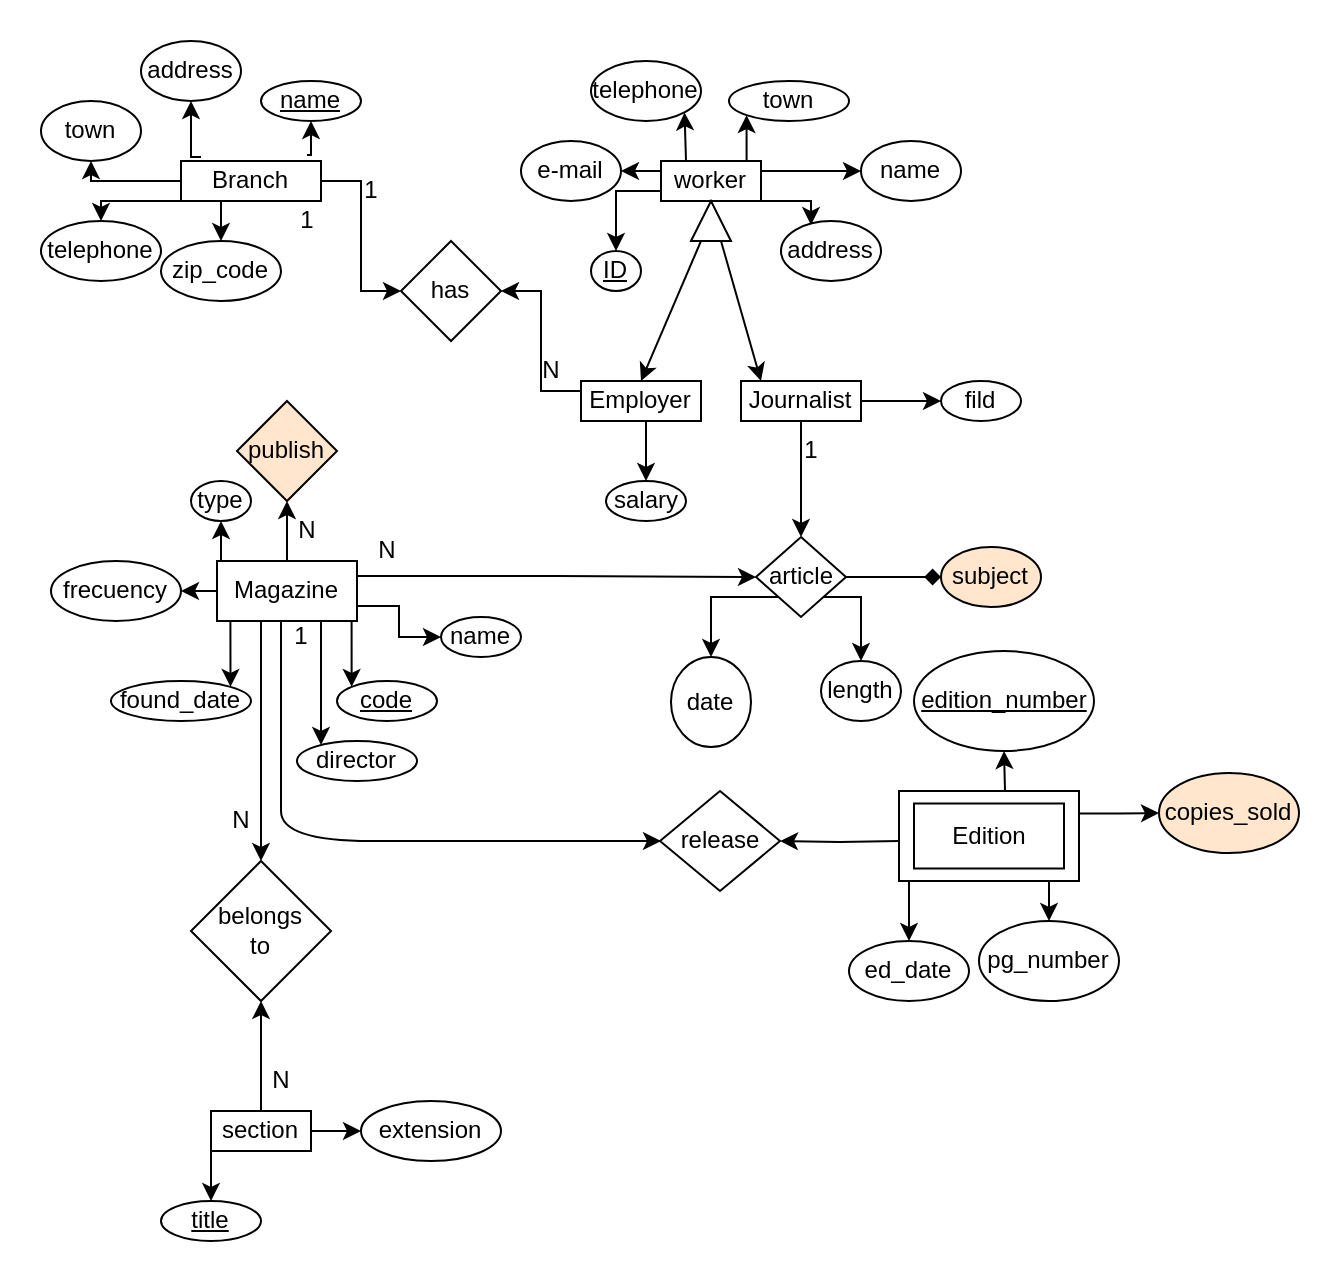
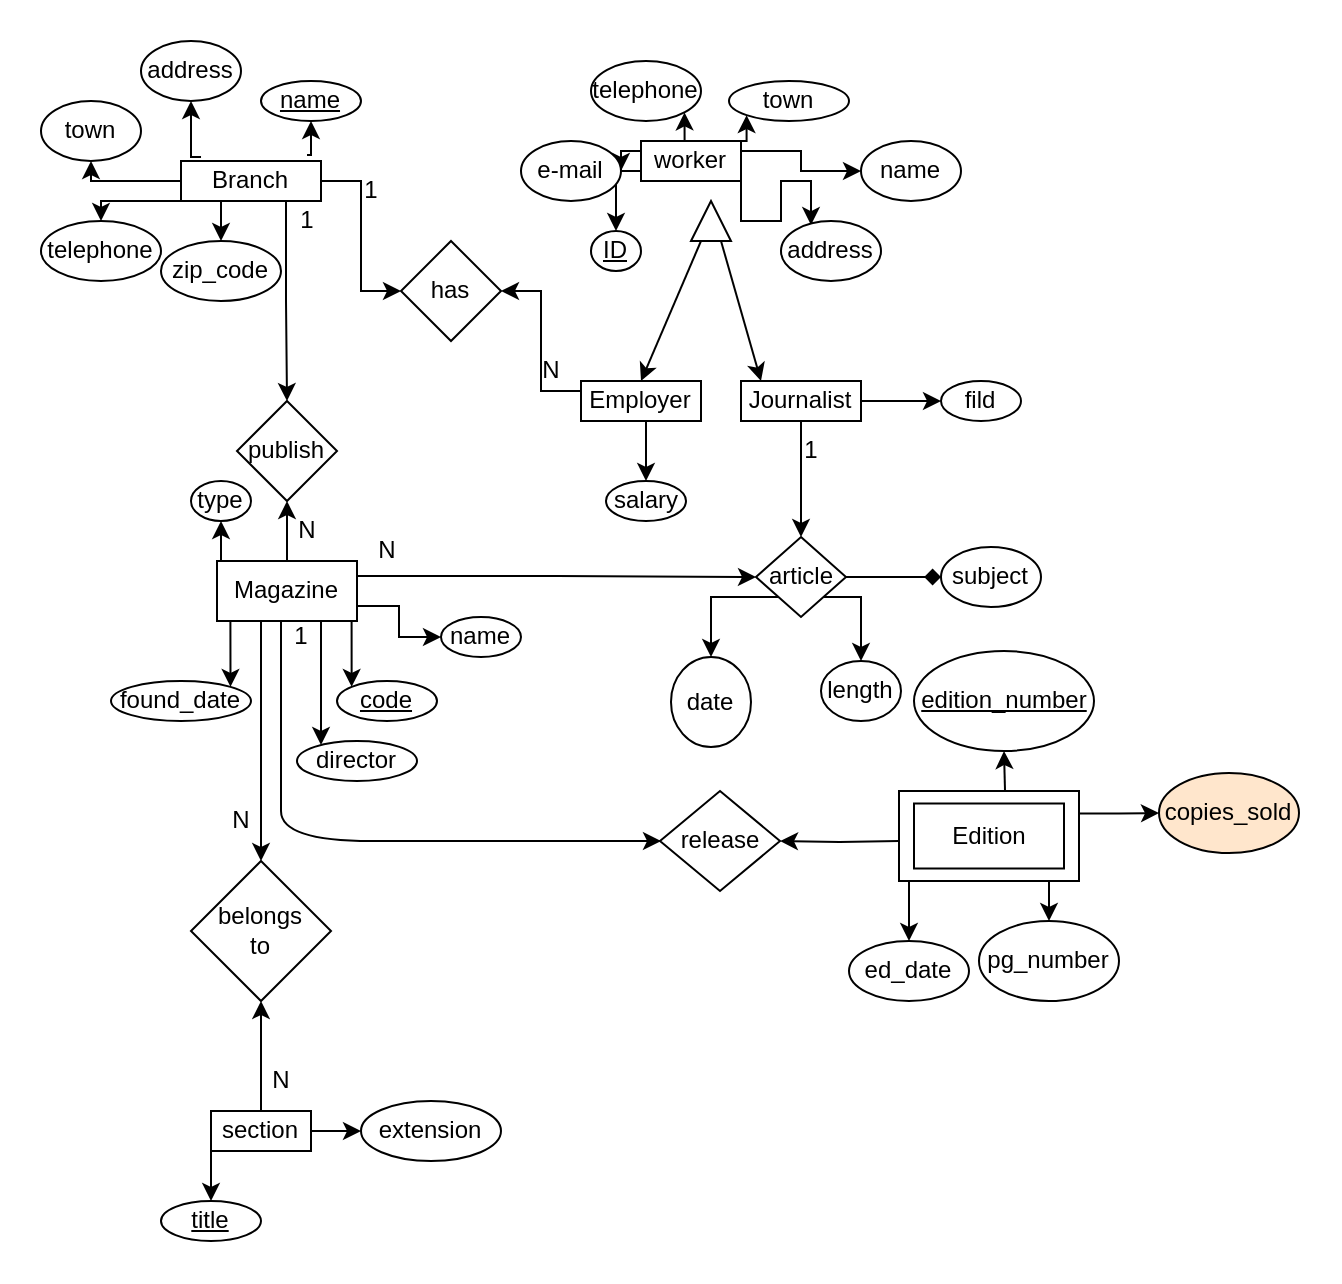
node "worker": moved (711, 181) -> (691, 161)
node "ID": moved (616, 271) -> (616, 251)
edge "Branch" -> "publish": added
node "publish": fillcolor #ffe6cc -> #ffffff
node "subject": fillcolor #ffe6cc -> #ffffff
node "frecuency": removed
edge "Magazine" -> "frecuency": removed
